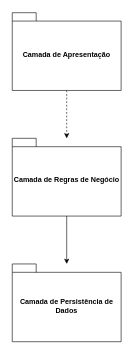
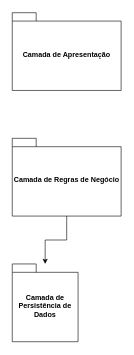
edge "Camada de Apresentação" -> "Camada de Regras de Negócio": removed
node "Camada de Persistência de Dados": size 109x78 -> 66x78
